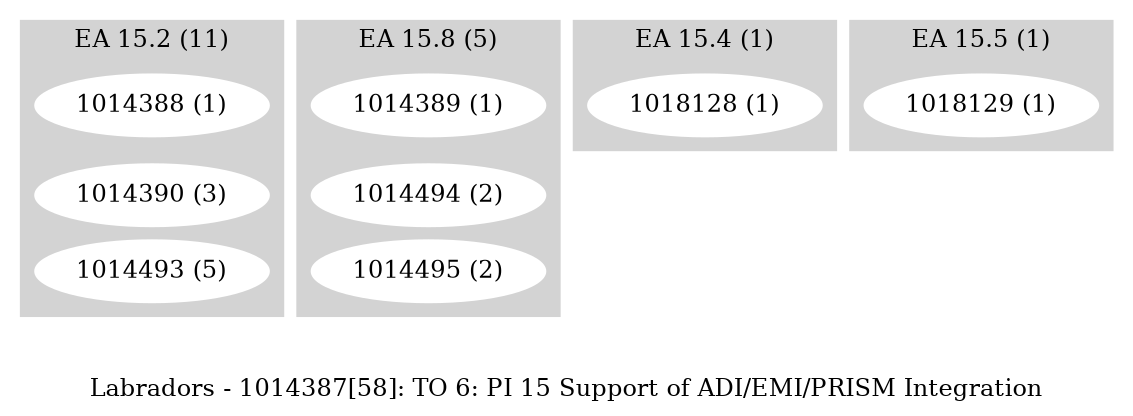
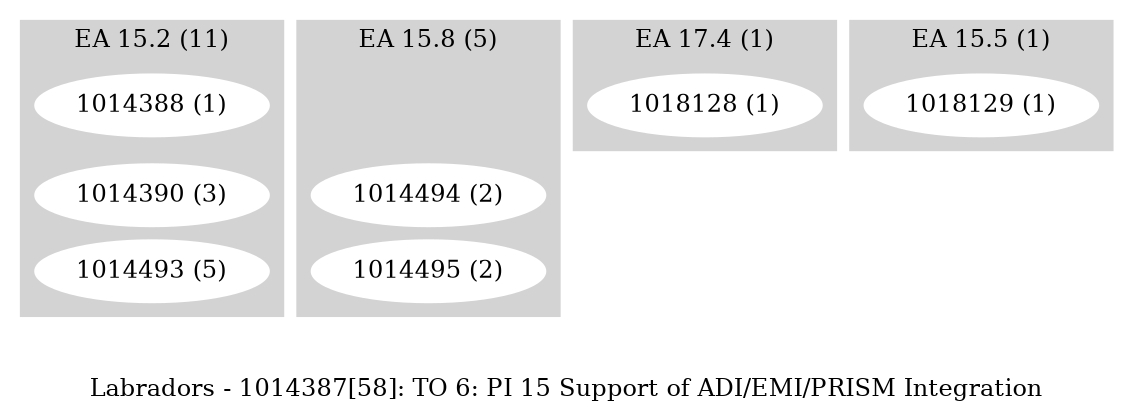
cluster "EA 15.4 (1)": label "EA 15.4 (1)" -> "EA 17.4 (1)"
node "1014389 (1)": removed
